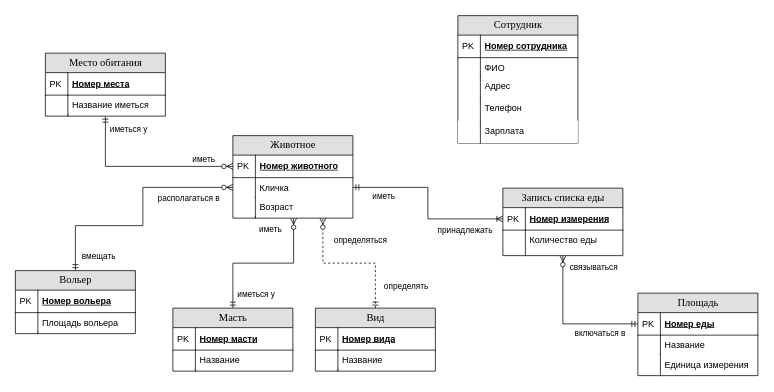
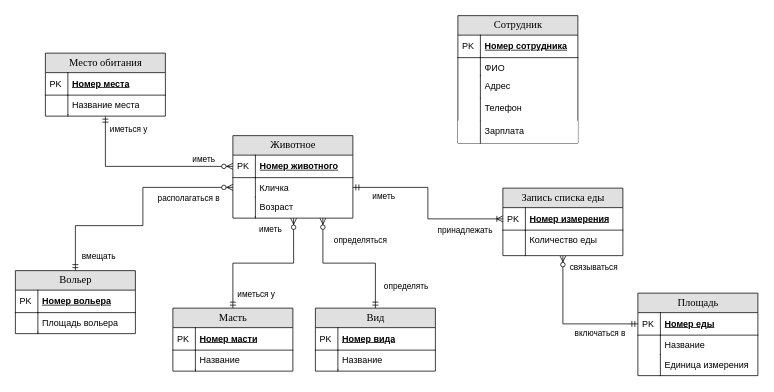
node "Название иметься": label "Название иметься" -> "Название места"
edge "Животное" -- "Вид": style dashed -> solid
